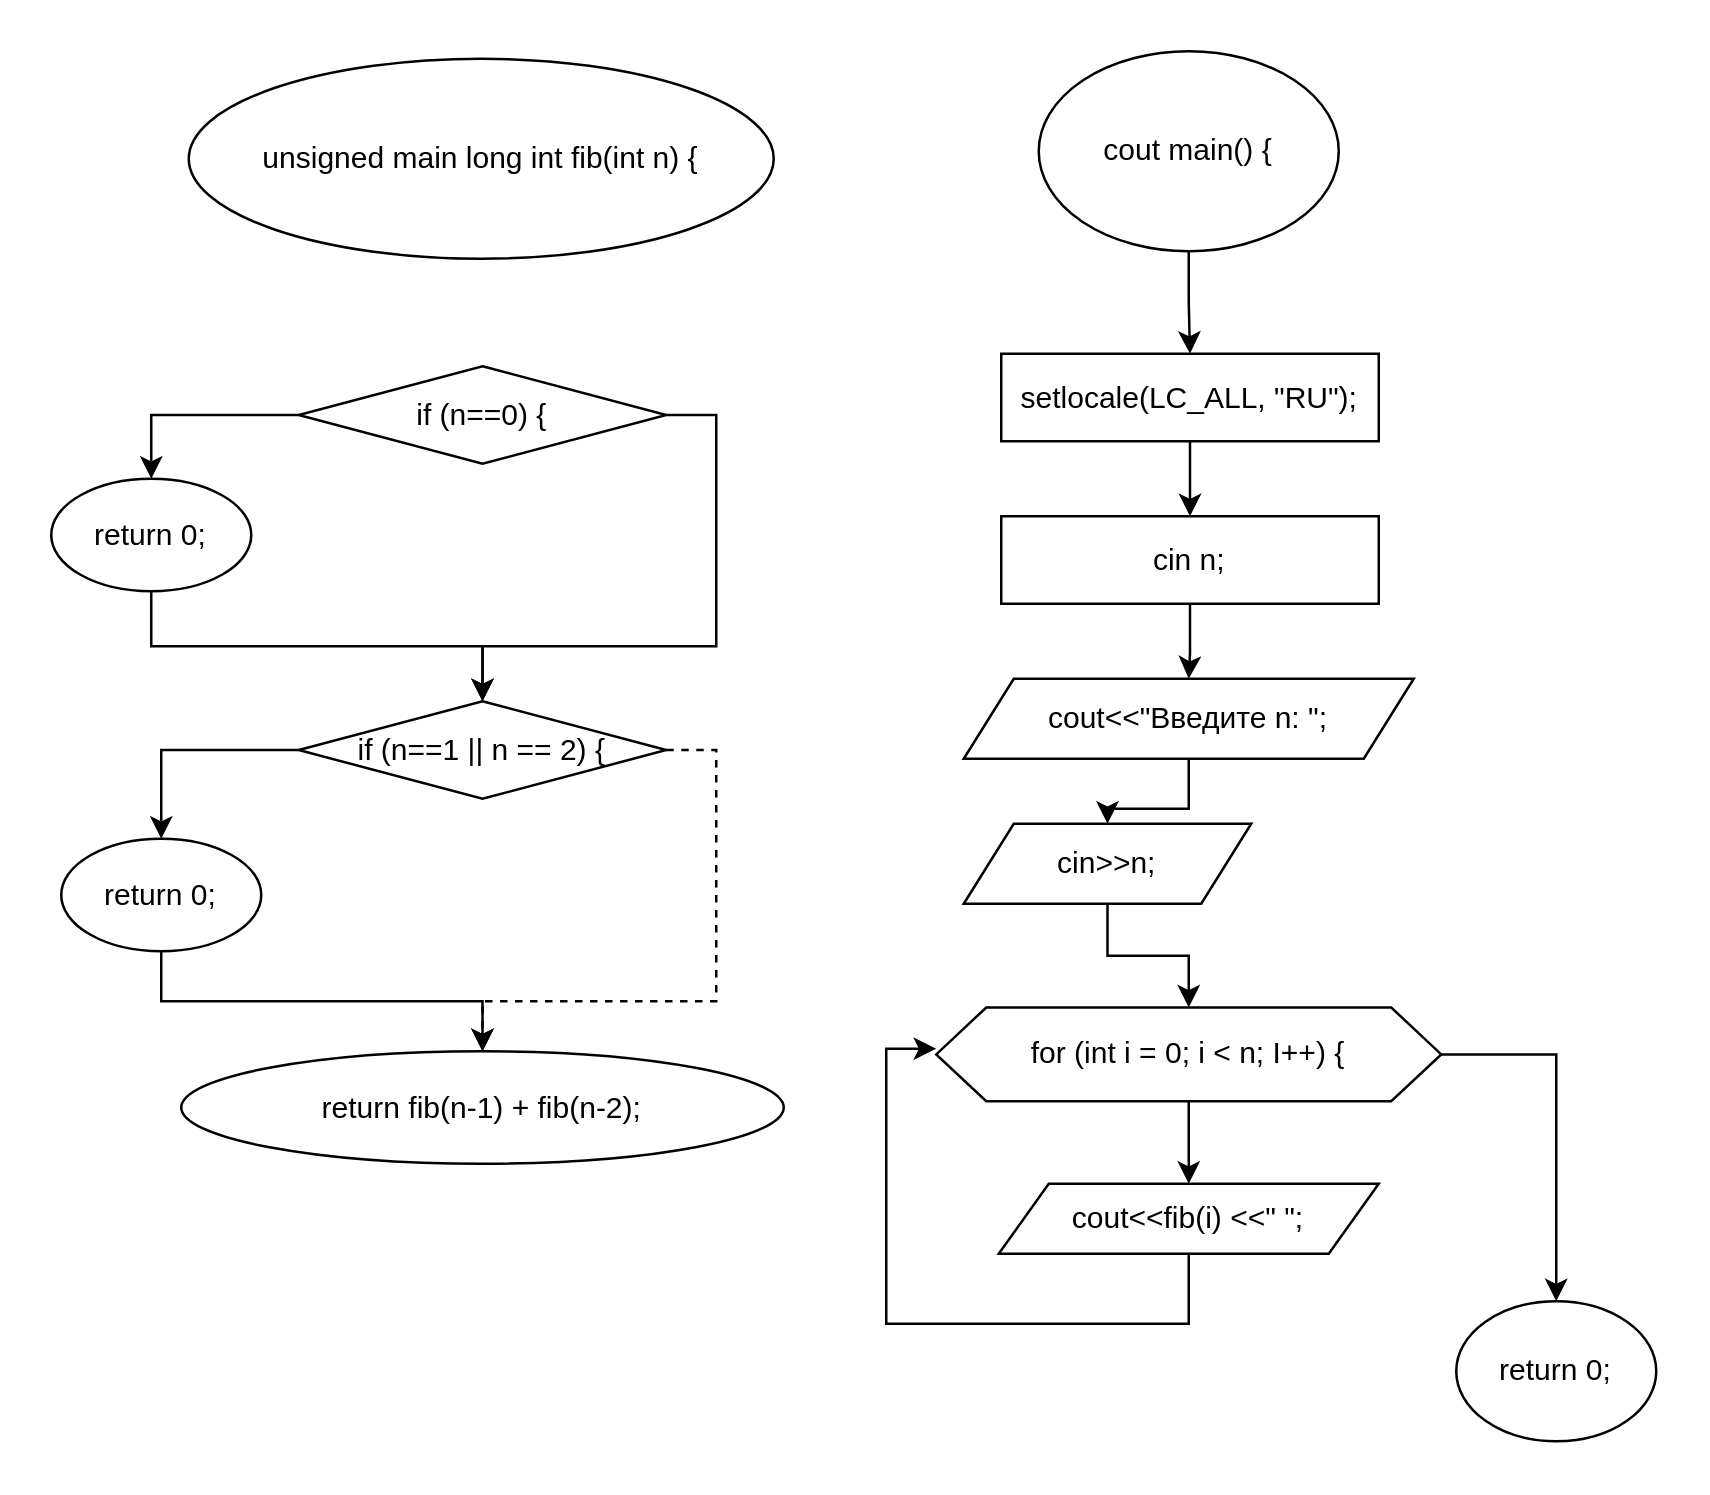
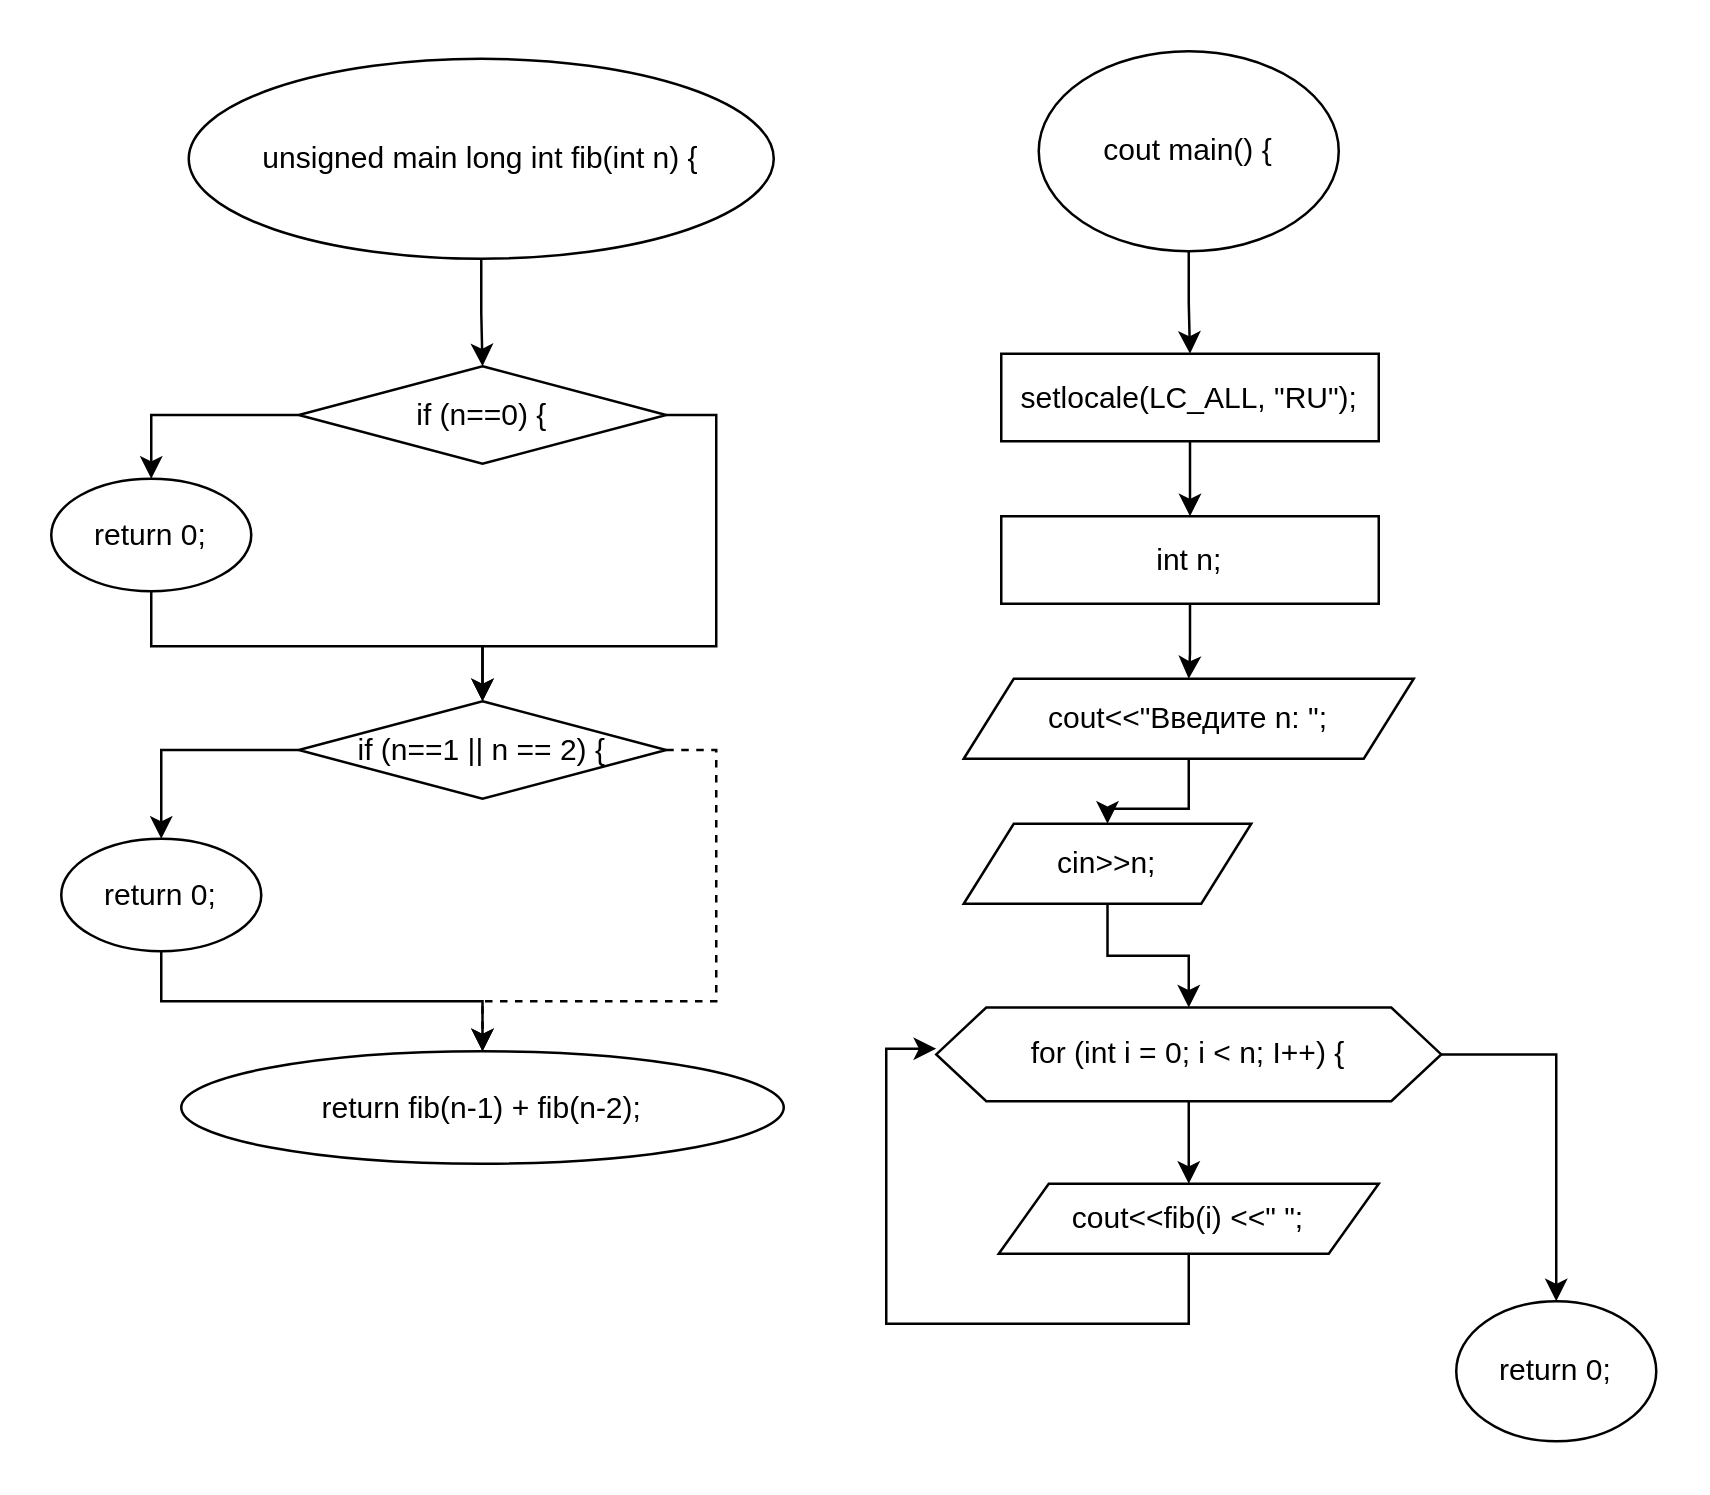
edge "unsigned main long int fib(int n) {" -> "if (n==0) {": added
node "cin n;": label "cin n;" -> "int n;"
